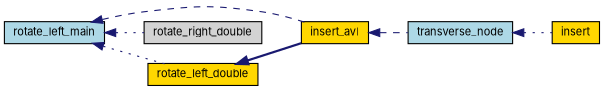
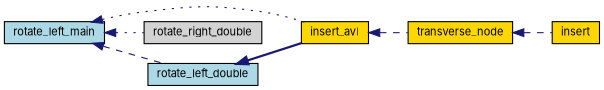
edge "insert_avl" -> "rotate_left_main": style dashed -> dotted
node "transverse_node": fillcolor lightblue -> gold
edge "insert" -> "transverse_node": style dotted -> dashed
edge "rotate_left_double" -> "rotate_left_main": style dotted -> dashed
node "rotate_left_double": fillcolor gold -> lightblue
